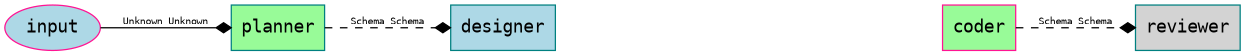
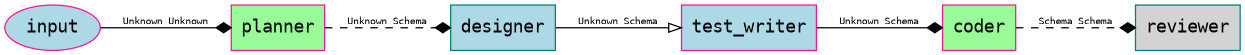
edge "planner" -> "designer": label "Schema Schema" -> "Unknown Schema"
node "planner": color teal -> deeppink
node "test_writer": added
